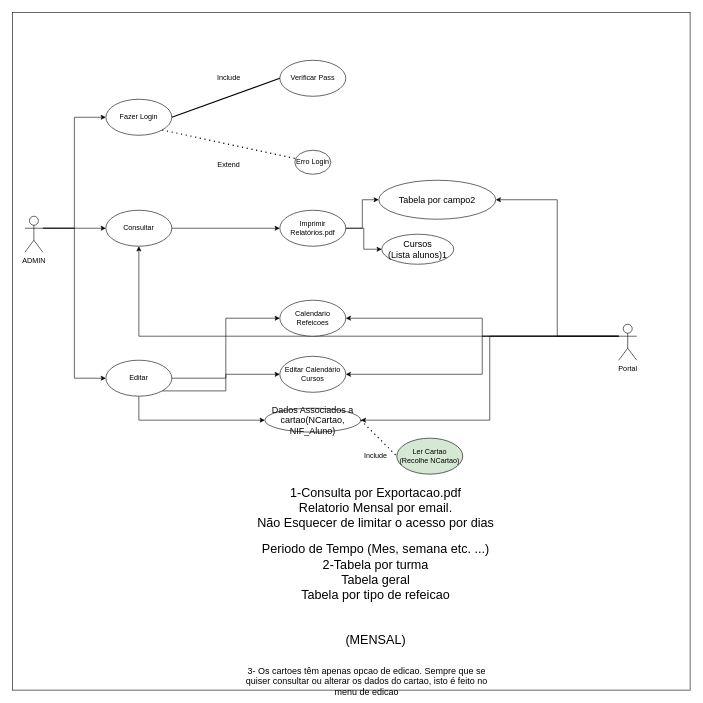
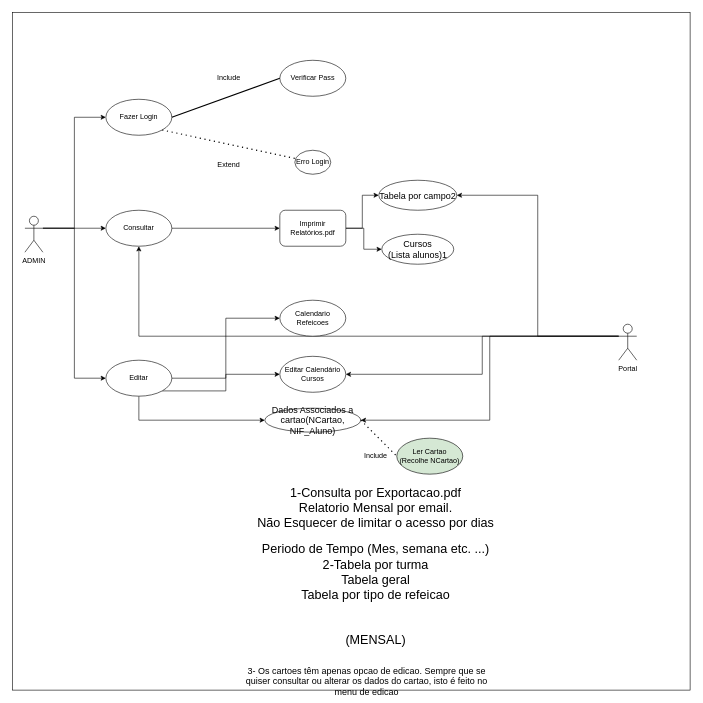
node "Tabela por campo2": size 117x39 -> 78x30
node "Imprimir Relatórios.pdf": shape ellipse -> rounded rectangle
edge "Portal" -> "Calendario Refeicoes": removed
